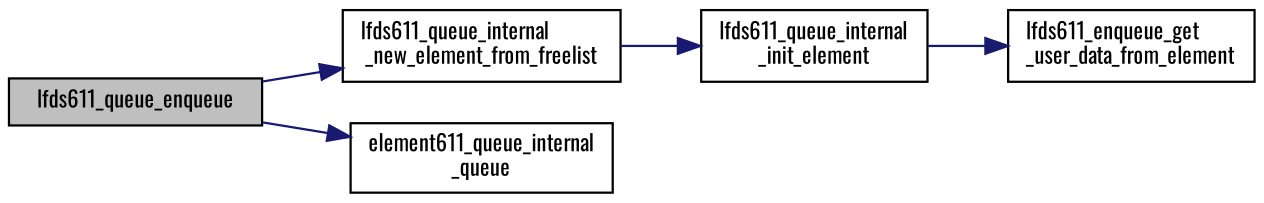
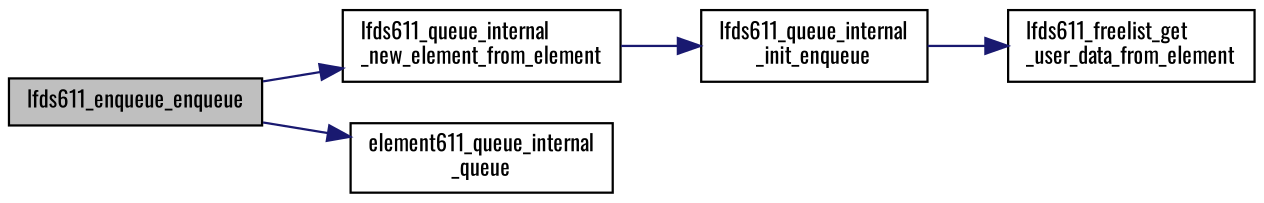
node "lfds611_queue_internal _new_element_from_freelist": label "lfds611_queue_internal _new_element_from_freelist" -> "lfds611_queue_internal _new_element_from_element"
node "lfds611_queue_internal _init_element": label "lfds611_queue_internal _init_element" -> "lfds611_queue_internal _init_enqueue"
node "lfds611_enqueue_get _user_data_from_element": label "lfds611_enqueue_get _user_data_from_element" -> "lfds611_freelist_get _user_data_from_element"
node "lfds611_queue_enqueue": label "lfds611_queue_enqueue" -> "lfds611_enqueue_enqueue"
